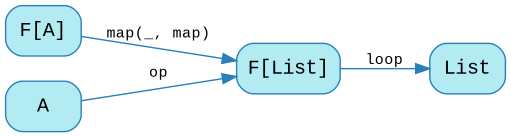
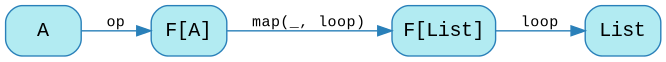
edge "F[A]" -> "F[List]": label "map(_, map)" -> "map(_, loop)"
edge "A" -> "F[List]": now "A" -> "F[A]"
